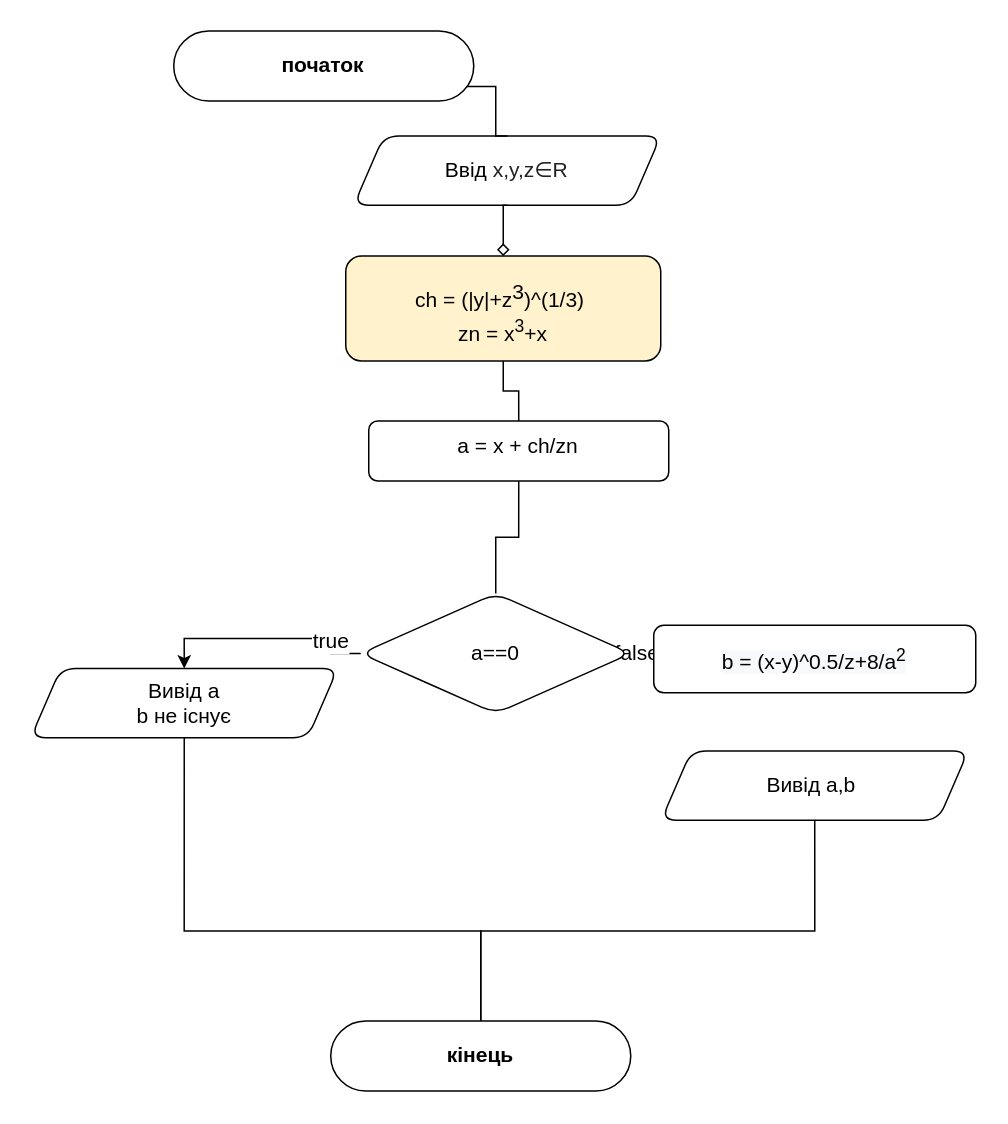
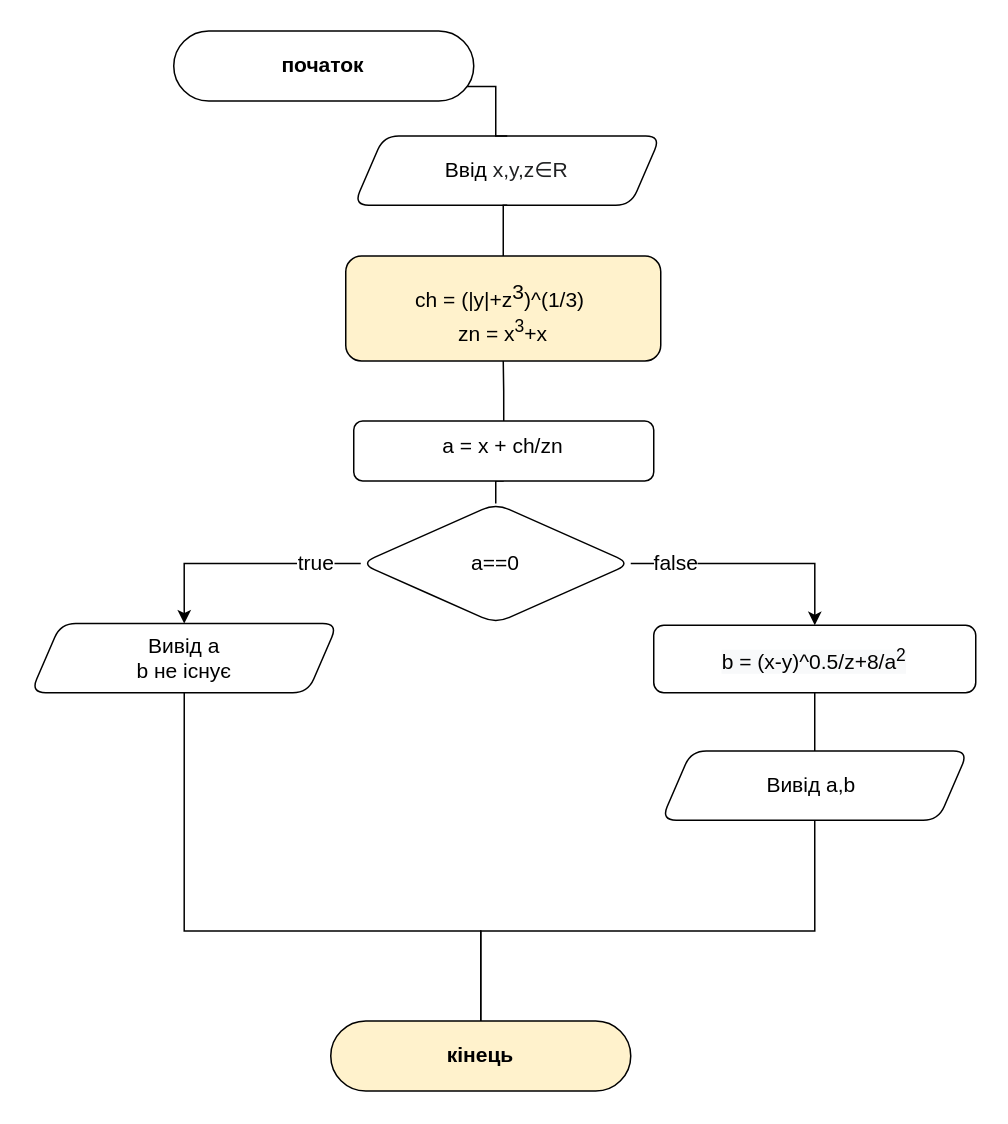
edge "Ввід x,y,z∈R" -> "ch = (|y|+z3)^(1/3) zn = x3+x": arrowhead diamond -> none
node "a = x + ch/zn": moved (519, 451) -> (504, 451)
node "a==0": moved (496, 653) -> (496, 563)
node "Вивід а b не існує": moved (184, 703) -> (184, 658)
edge "b = (x-y)^0.5/z+8/a2" -- "Вивід а,b": added
node "кінець": fillcolor #ffffff -> #fff2cc
